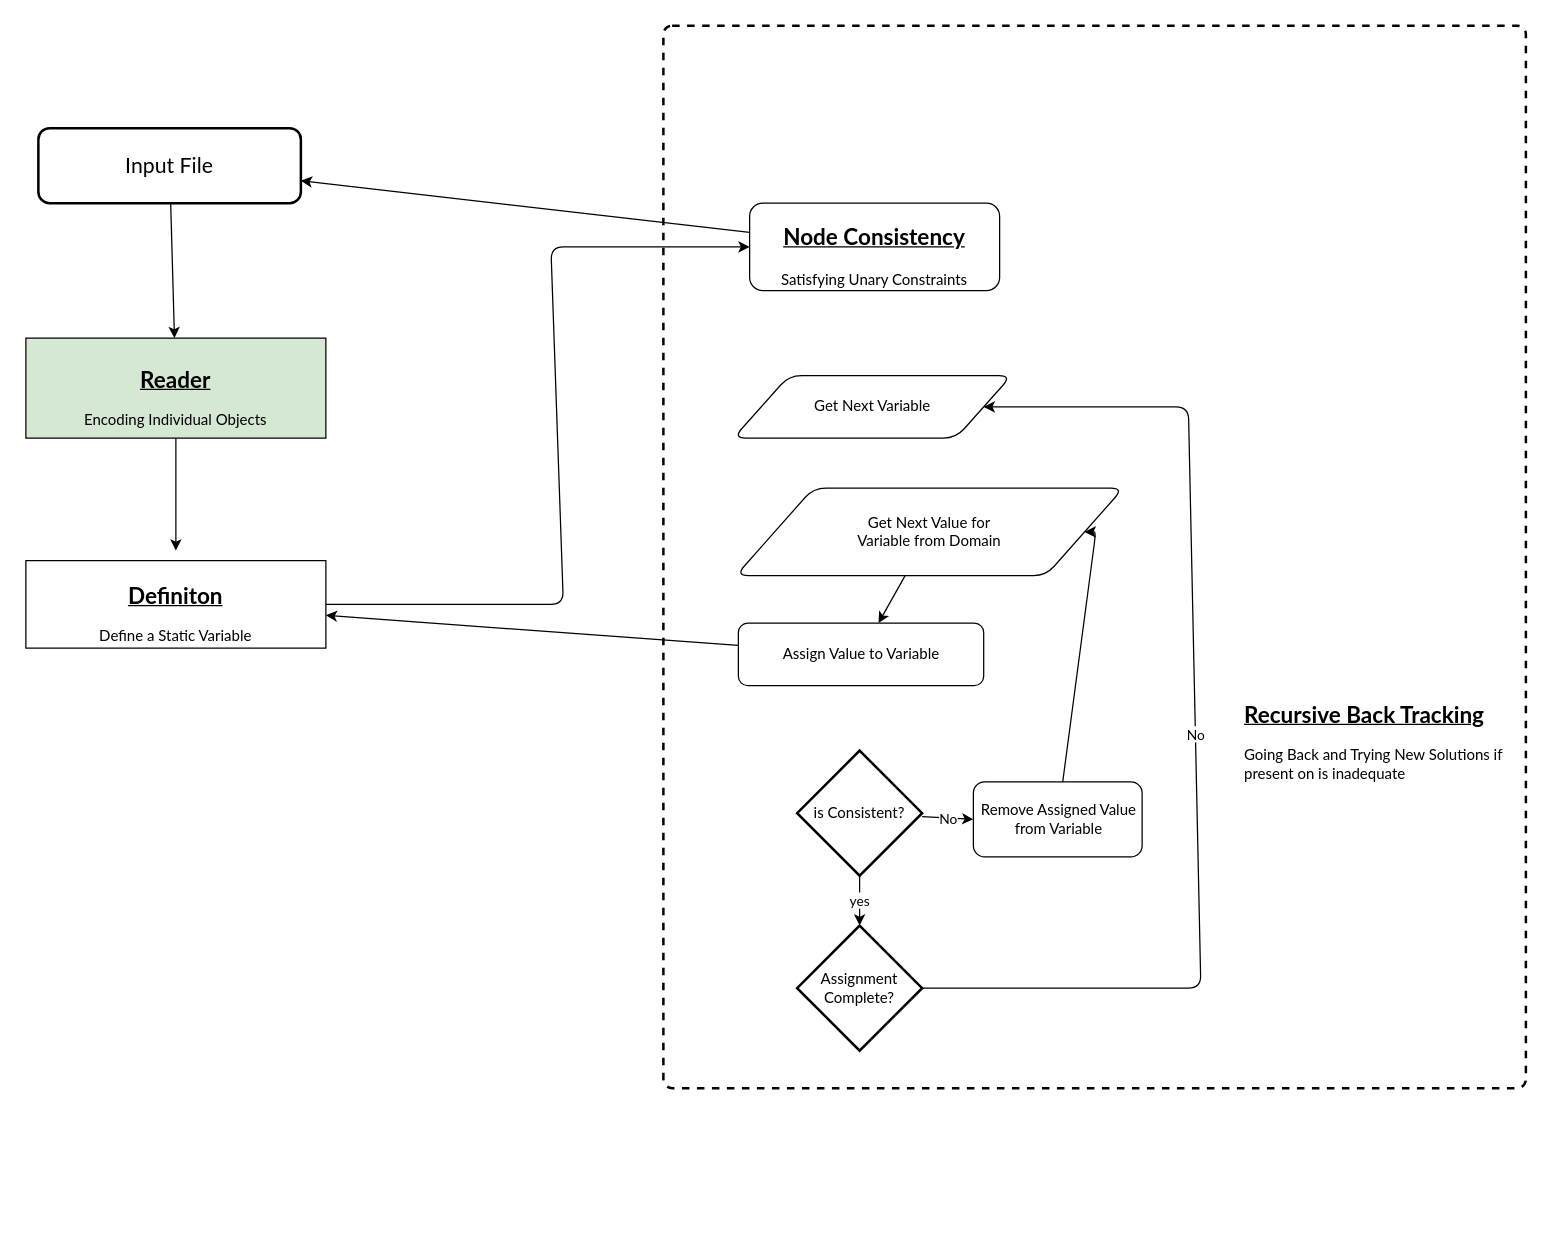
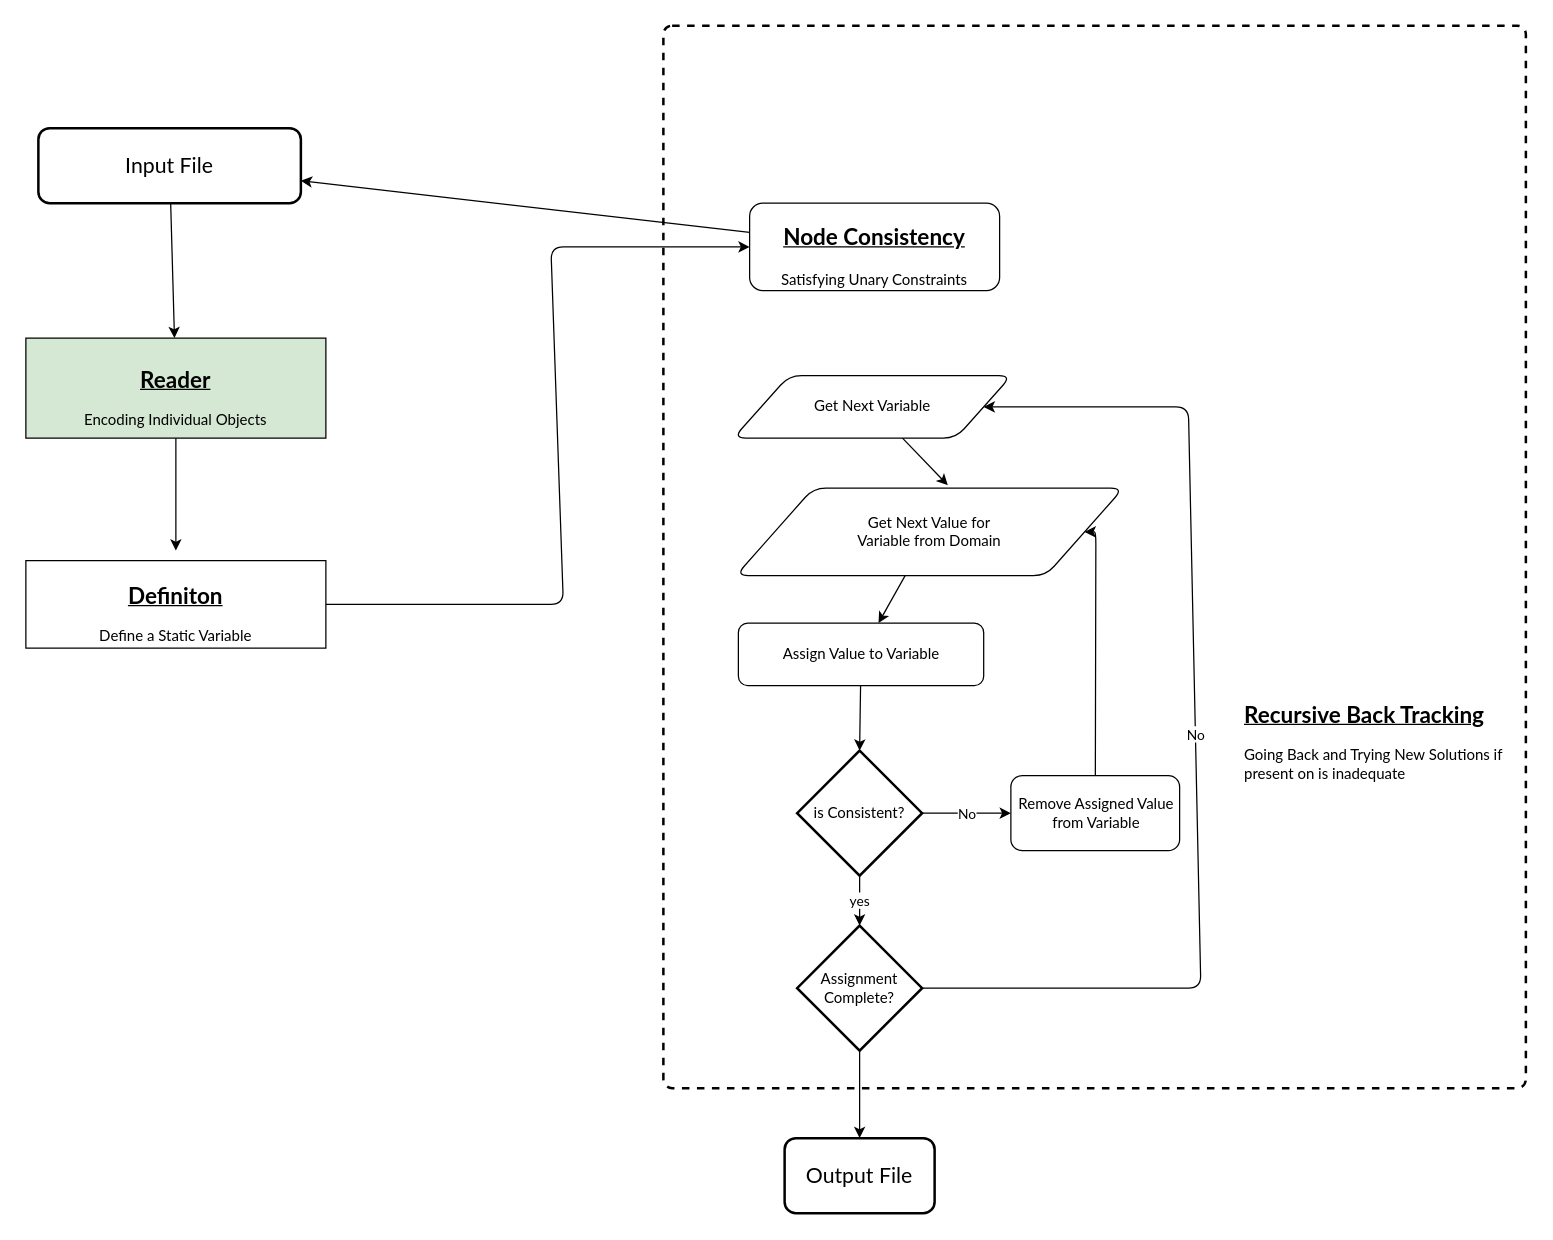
edge "Get Next Variable" -> "Get Next Value for Variable from Domain": added
edge "Assign Value to Variable" -> "DefinitonDefine a Static Variable": now "Assign Value to Variable" -> "is Consistent?"
node "Remove Assigned Value from Variable": moved (1058, 819) -> (1095, 813)
edge "Assignment Complete?" -> "Output File": added
node "Output File": added
